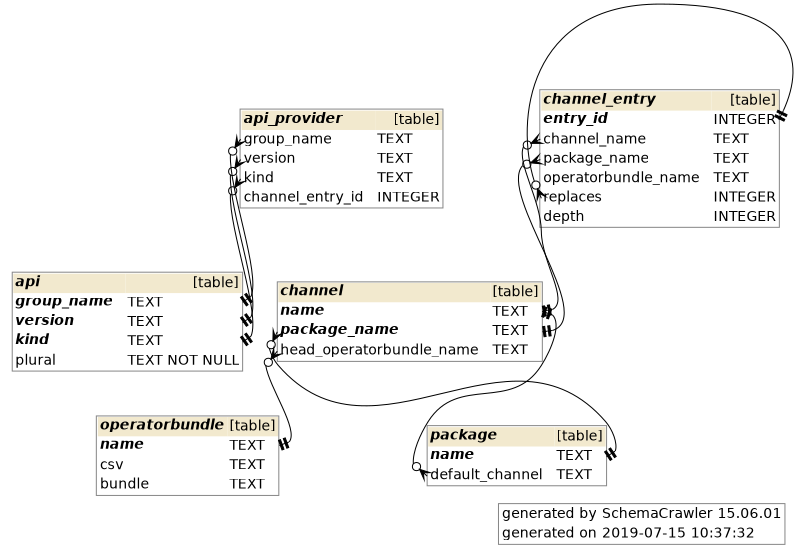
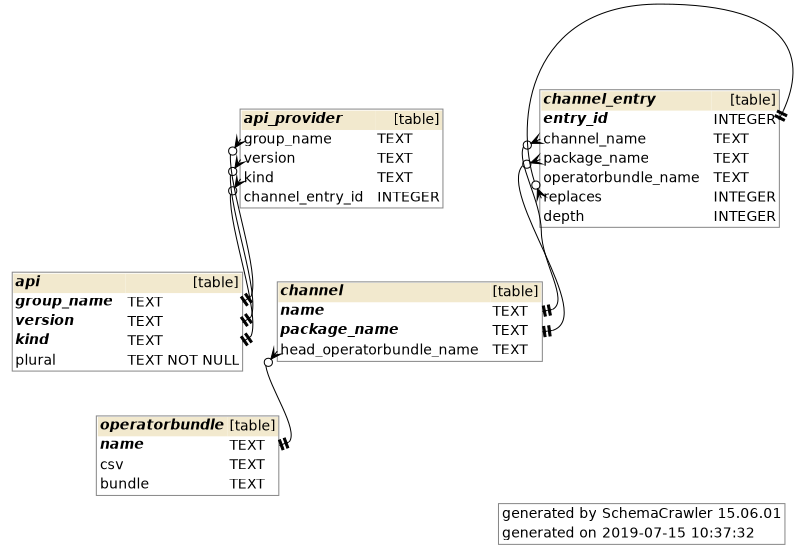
node "package": removed
